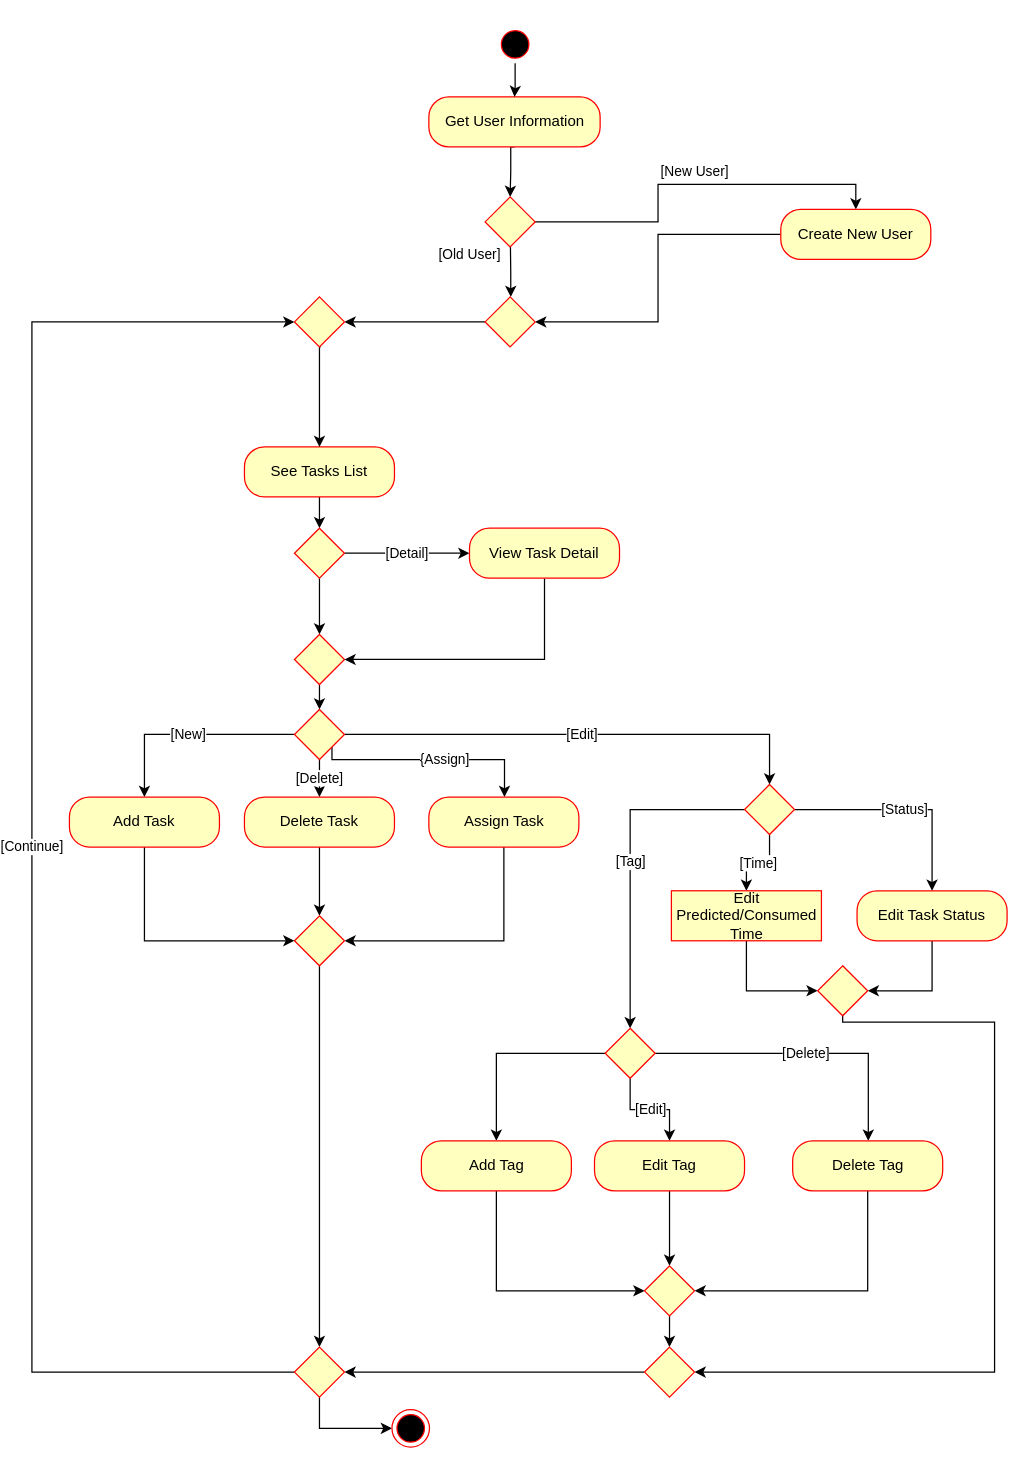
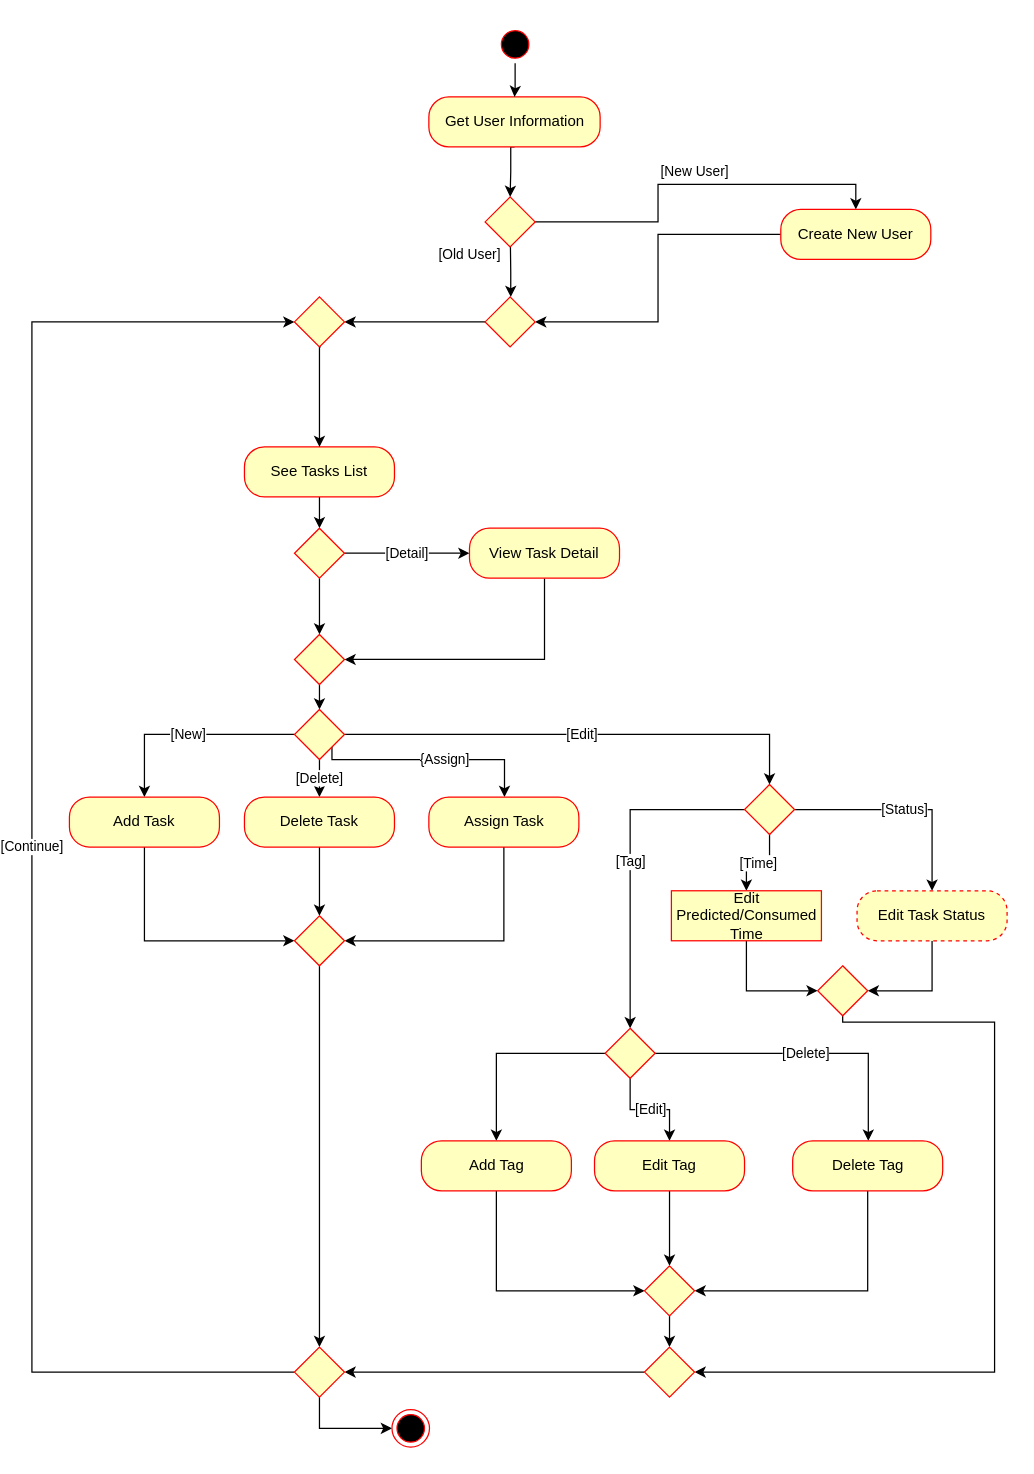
node "Edit Task Status": style solid -> dashed
